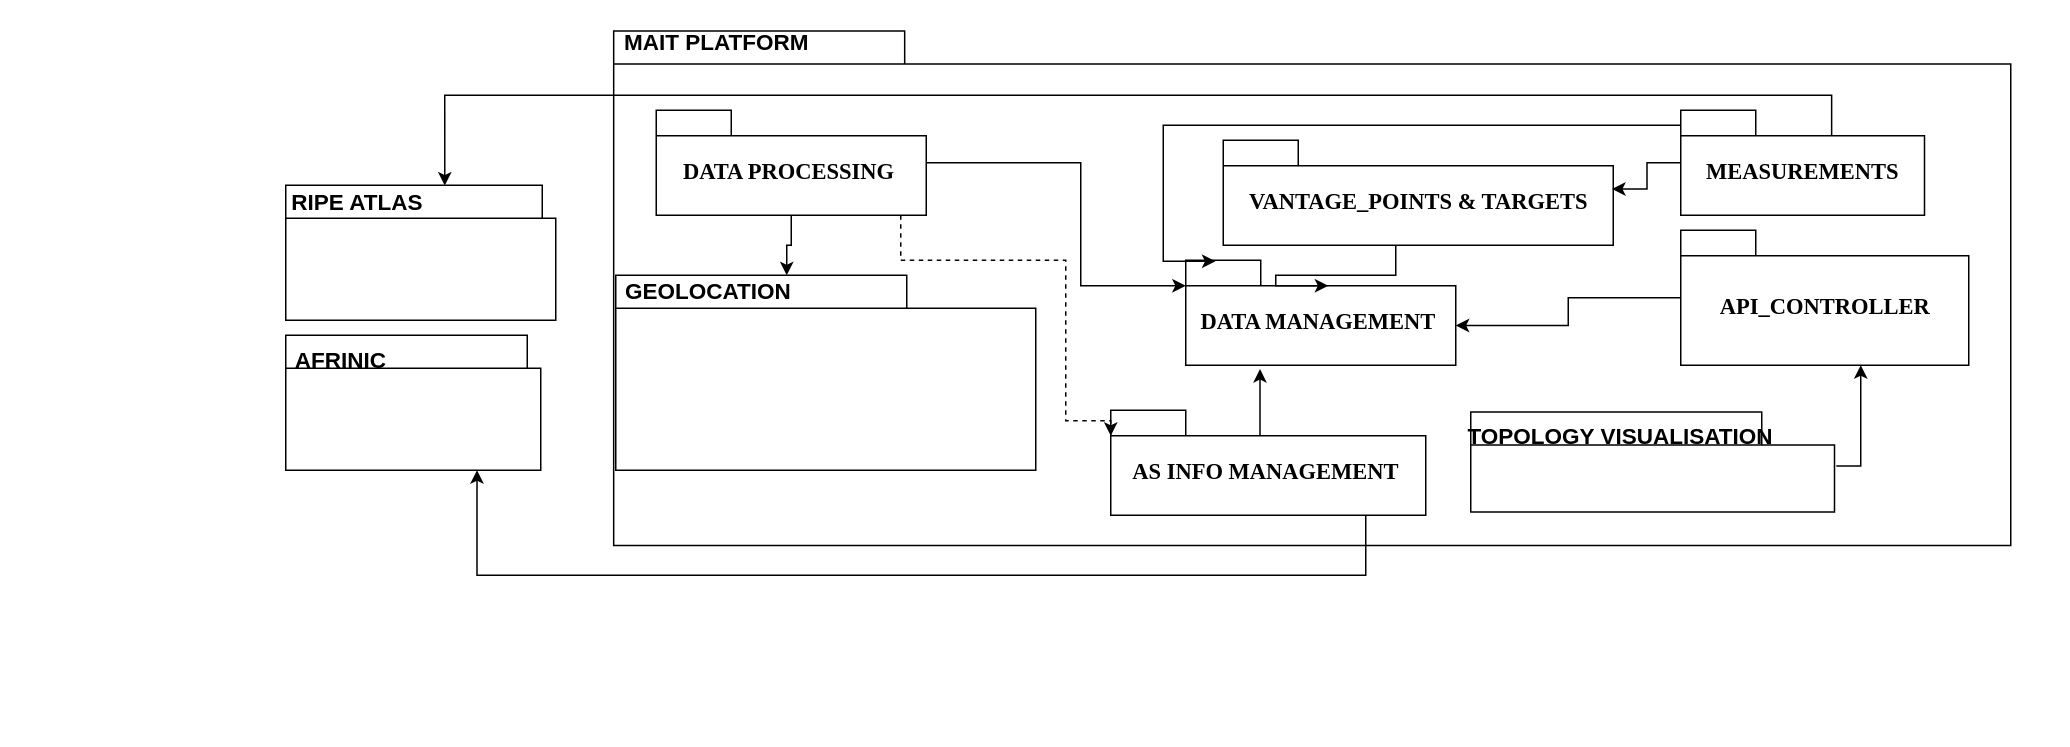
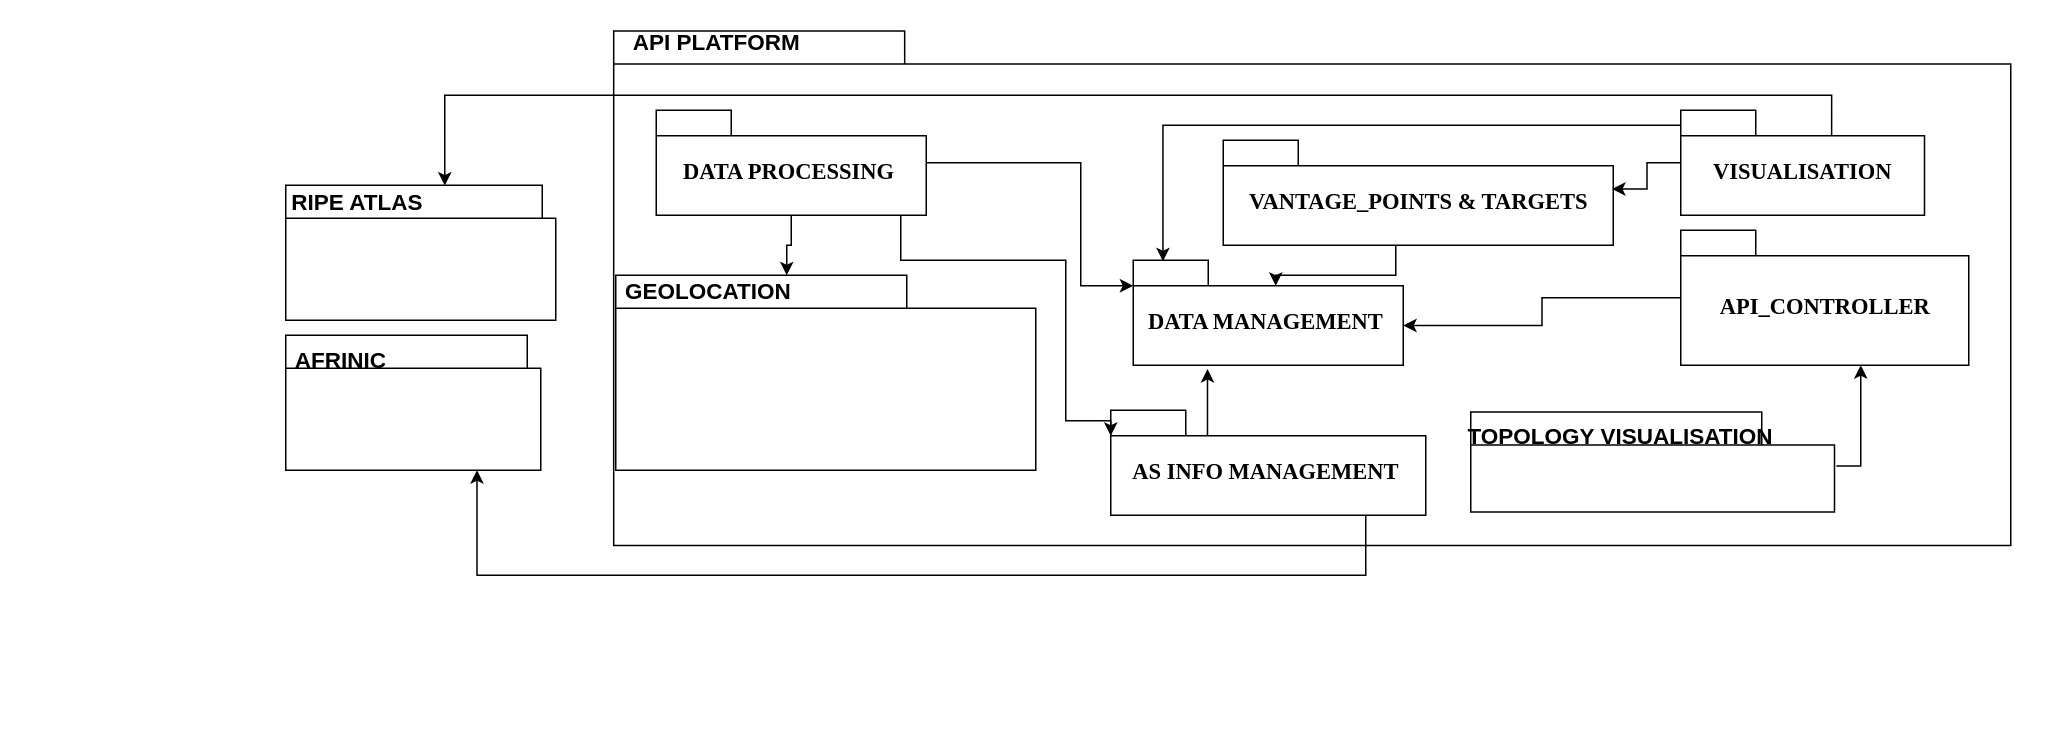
node "MAIT PLATFORM": label "MAIT PLATFORM" -> "API PLATFORM"
node "MEASUREMENTS": label "MEASUREMENTS" -> "VISUALISATION"
edge "DATA PROCESSING" -> "AS INFO MANAGEMENT": style dashed -> solid
node "DATA MANAGEMENT": moved (1321, 313) -> (1268, 313)
